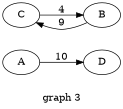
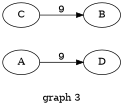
edge "C" -> "B": label " 4 " -> " 9 "
edge "B" -> "C": removed, label "9"
edge "A" -> "D": label " 10 " -> " 9 "
